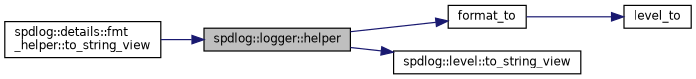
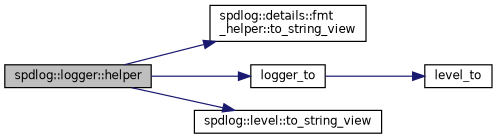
node "format_to": label "format_to" -> "logger_to"
edge "spdlog::details::fmt _helper::to_string_view" -> "spdlog::logger::helper": reversed
